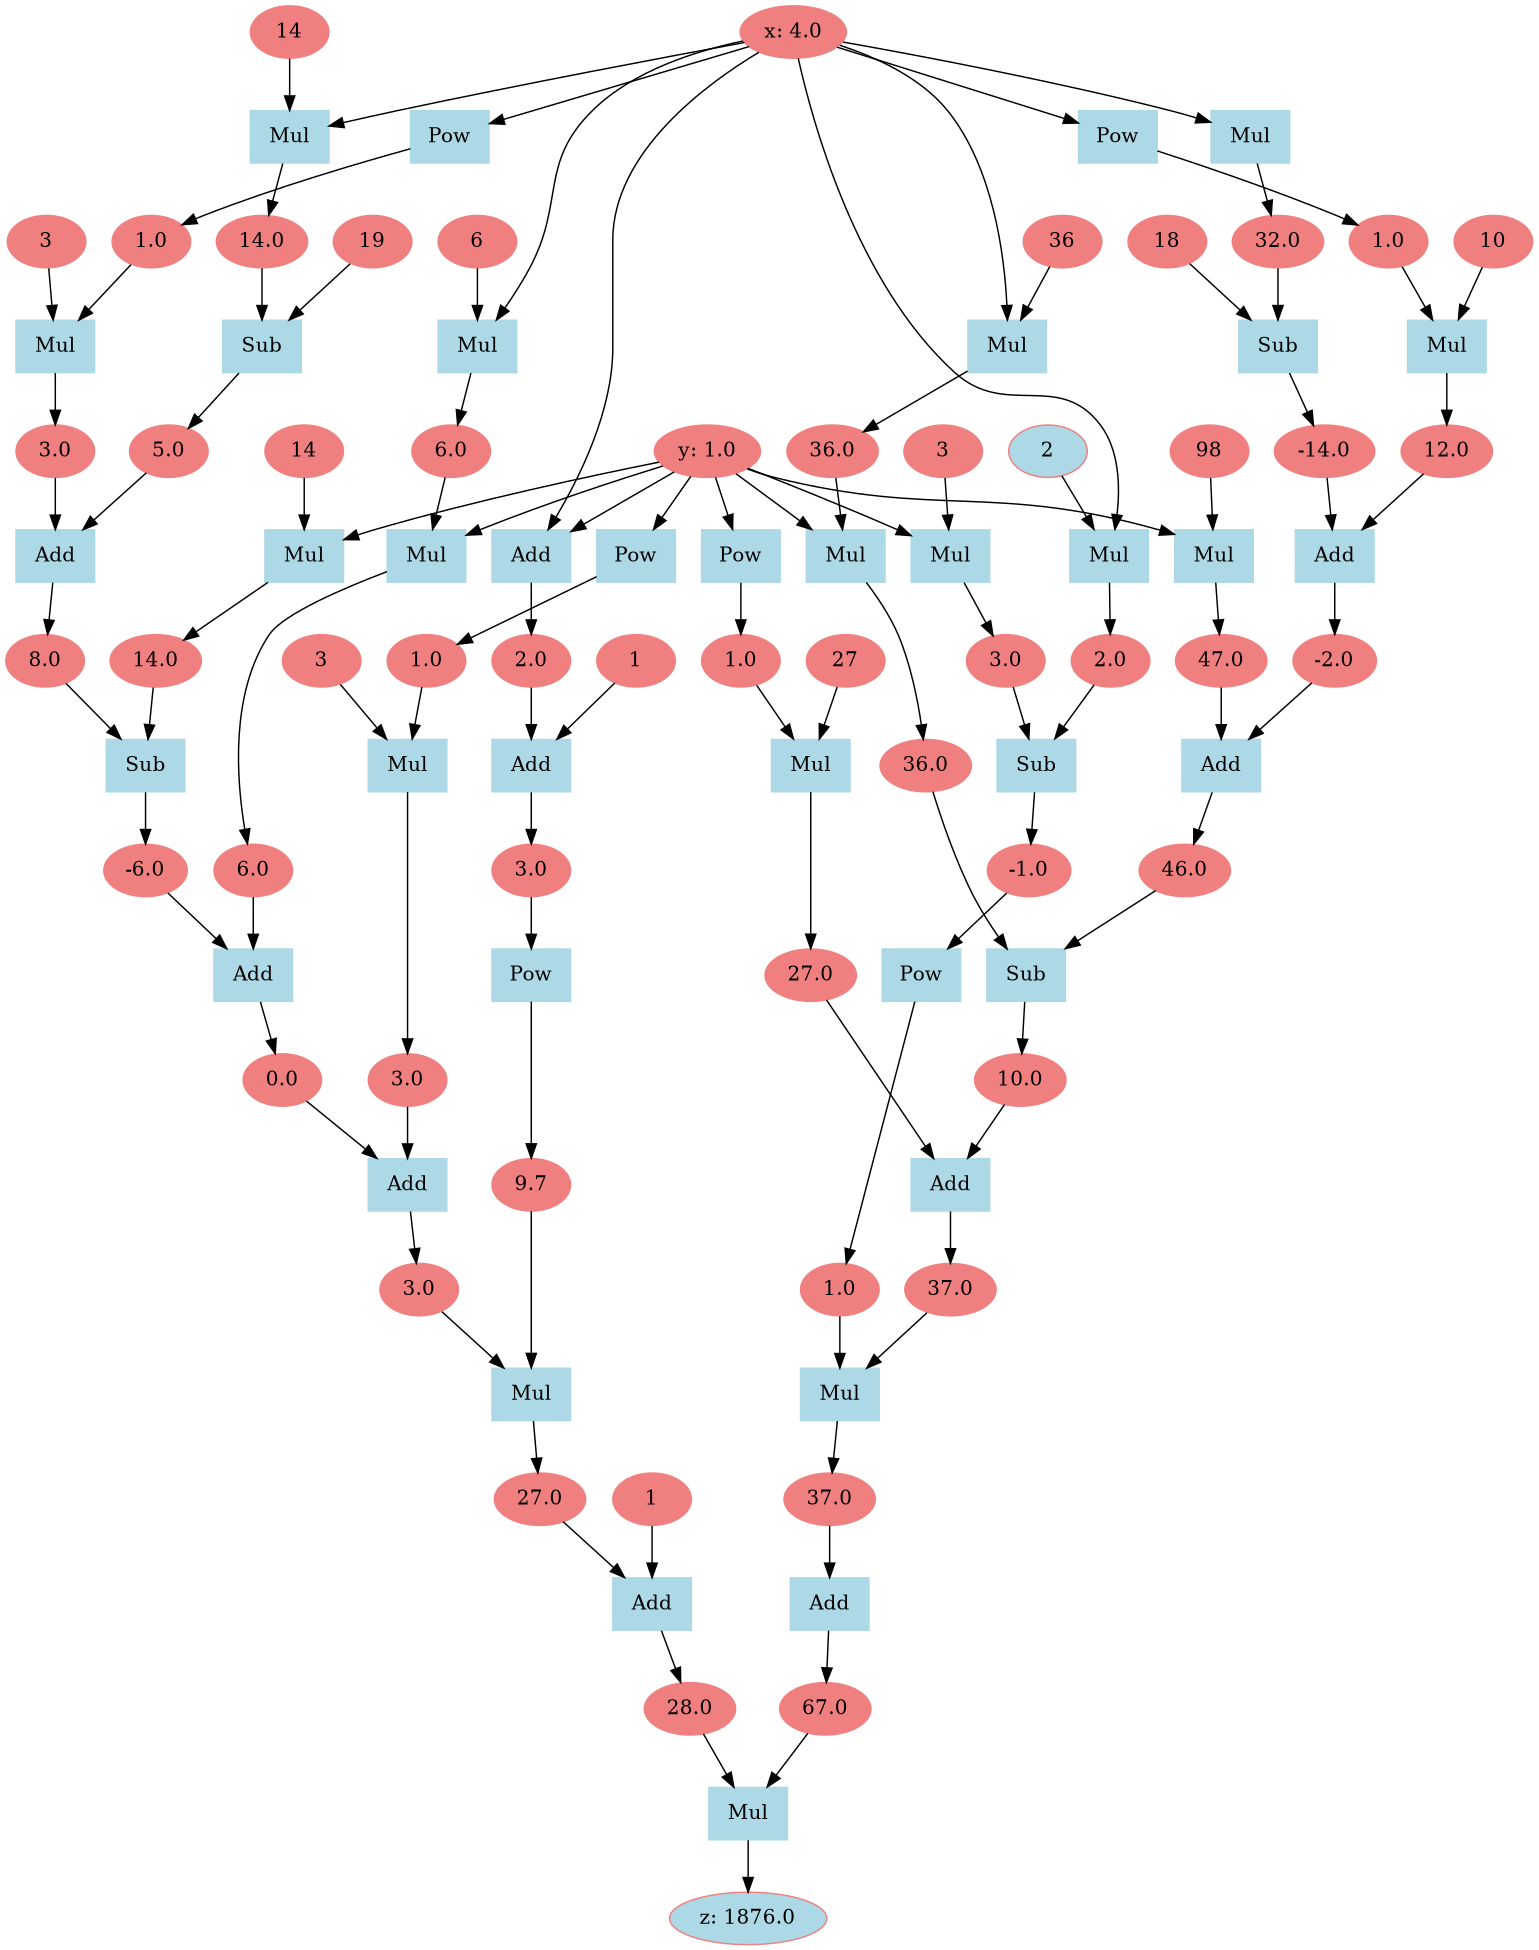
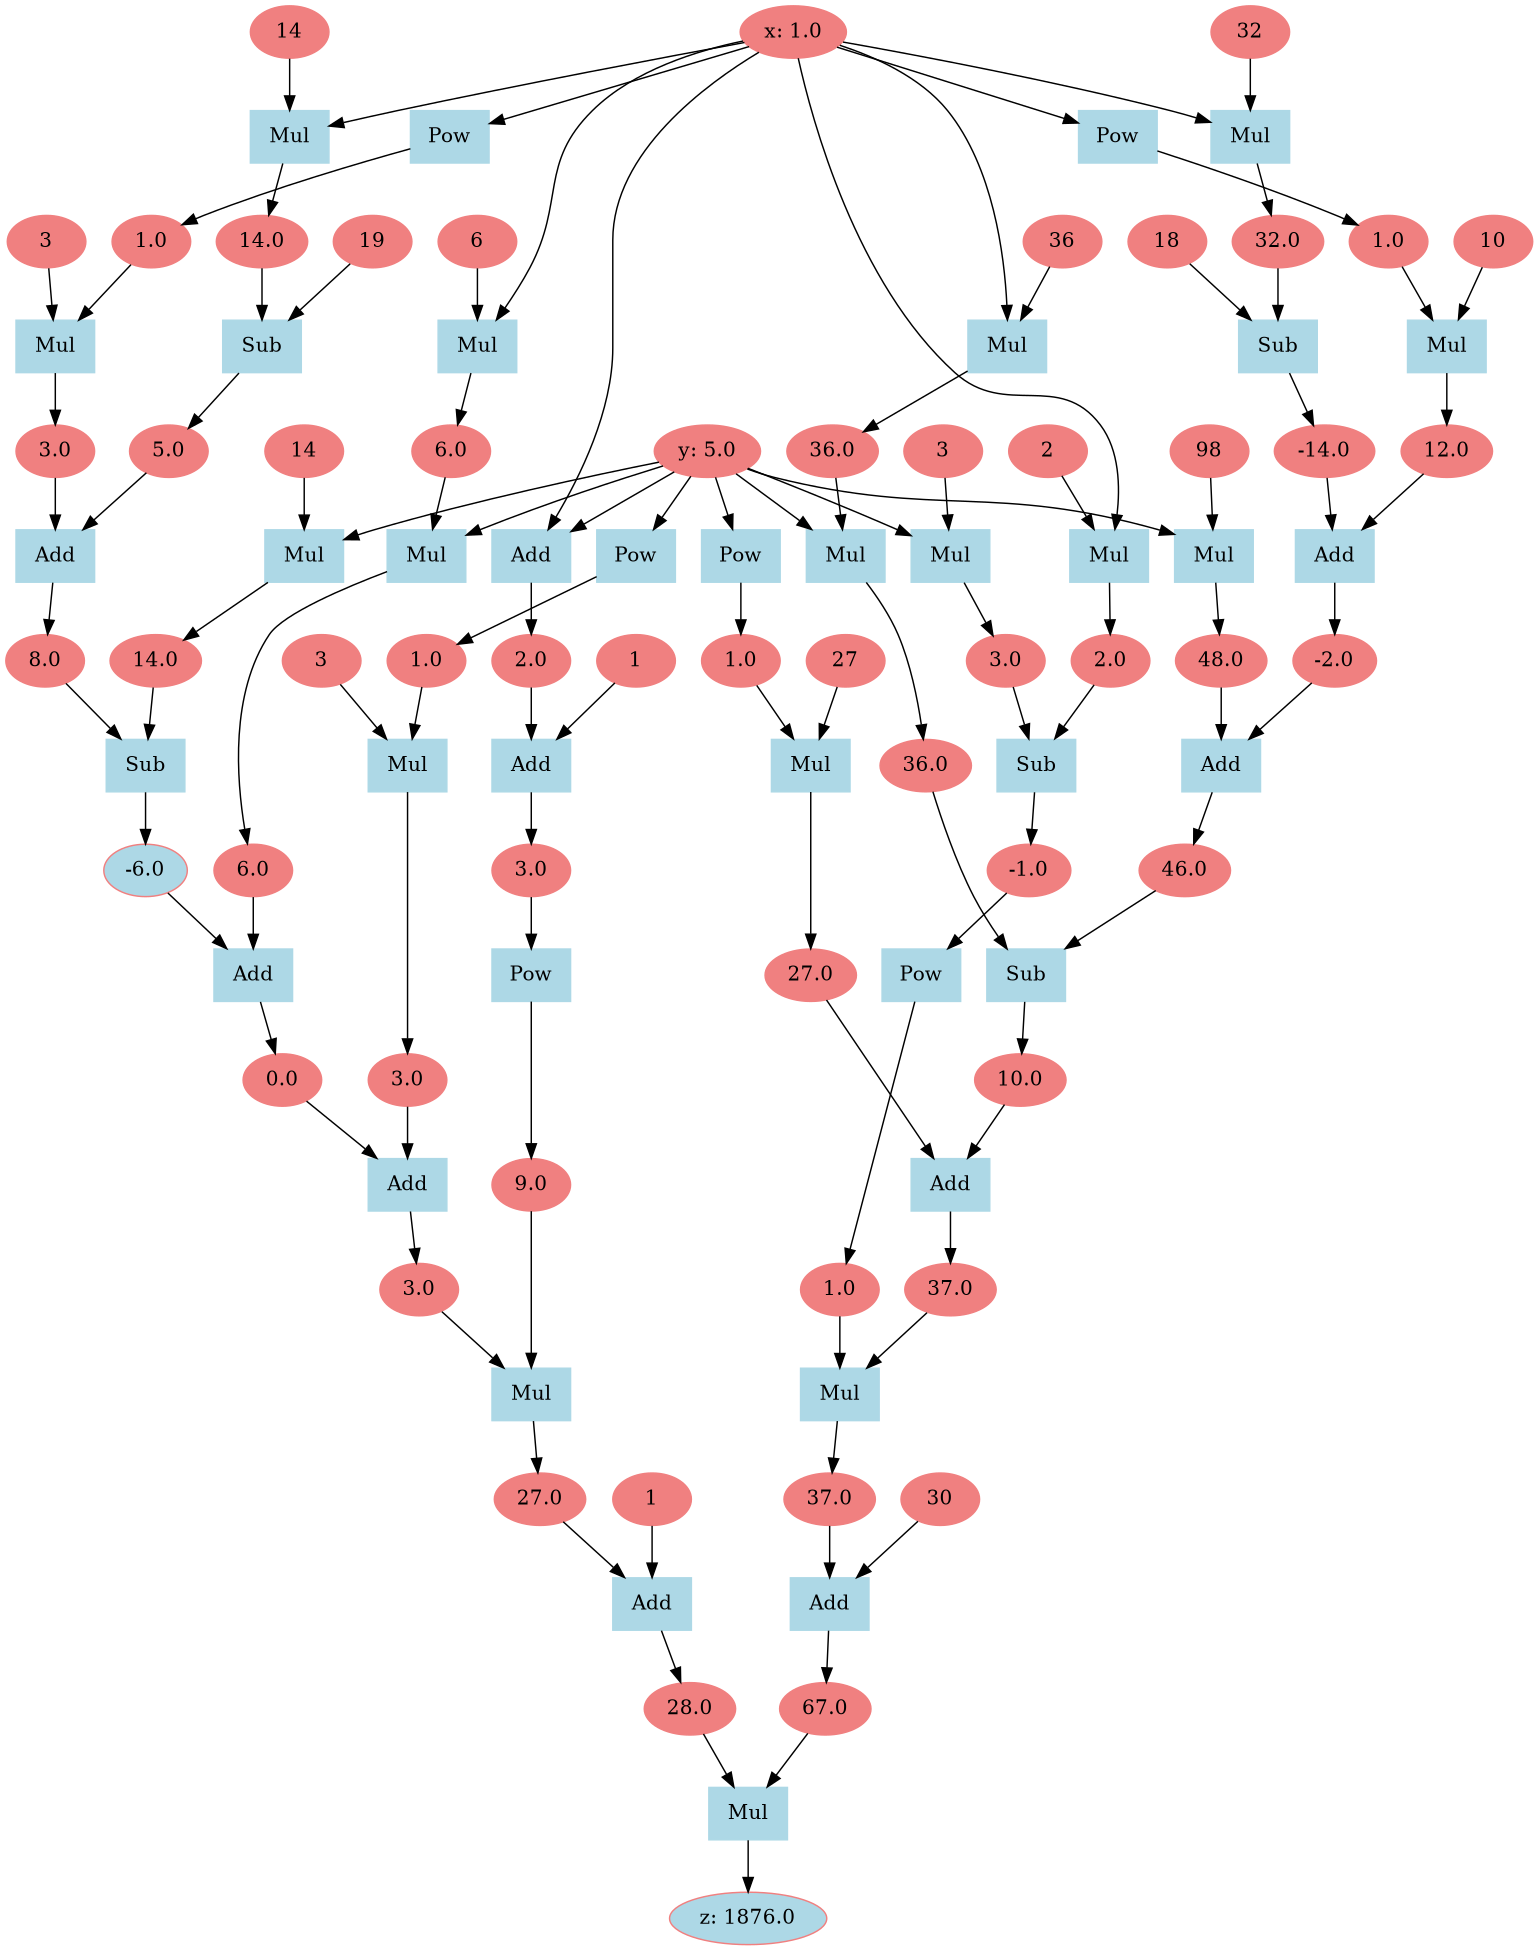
node "x: 4.0": label "x: 4.0" -> "x: 1.0"
node "32": added
node "y: 1.0": label "y: 1.0" -> "y: 5.0"
node "2": fillcolor lightblue -> lightcoral
node "47.0": label "47.0" -> "48.0"
node "-6.0": fillcolor lightcoral -> lightblue
node "9.7": label "9.7" -> "9.0"
node "30": added
